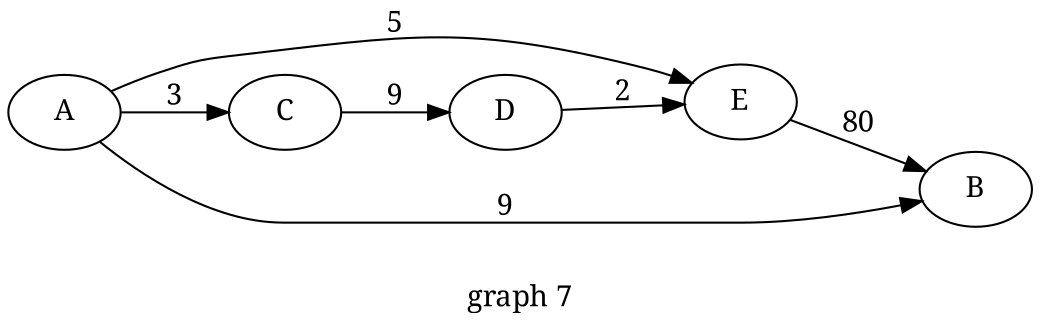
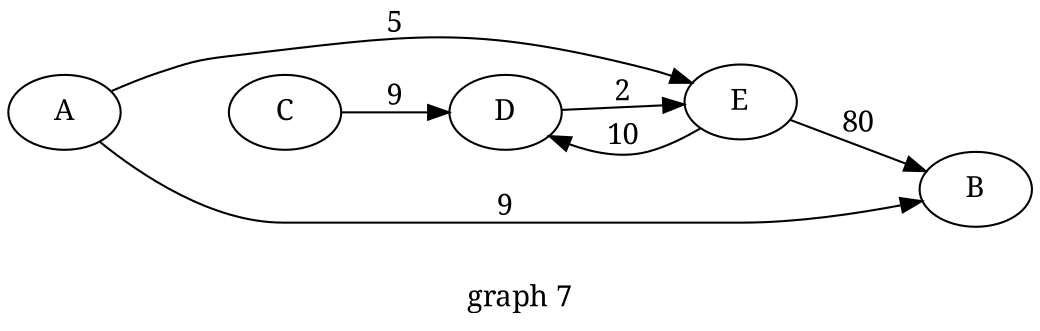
edge "A" -> "C": removed, label "3"
edge "E" -> "D": added, label "10"
